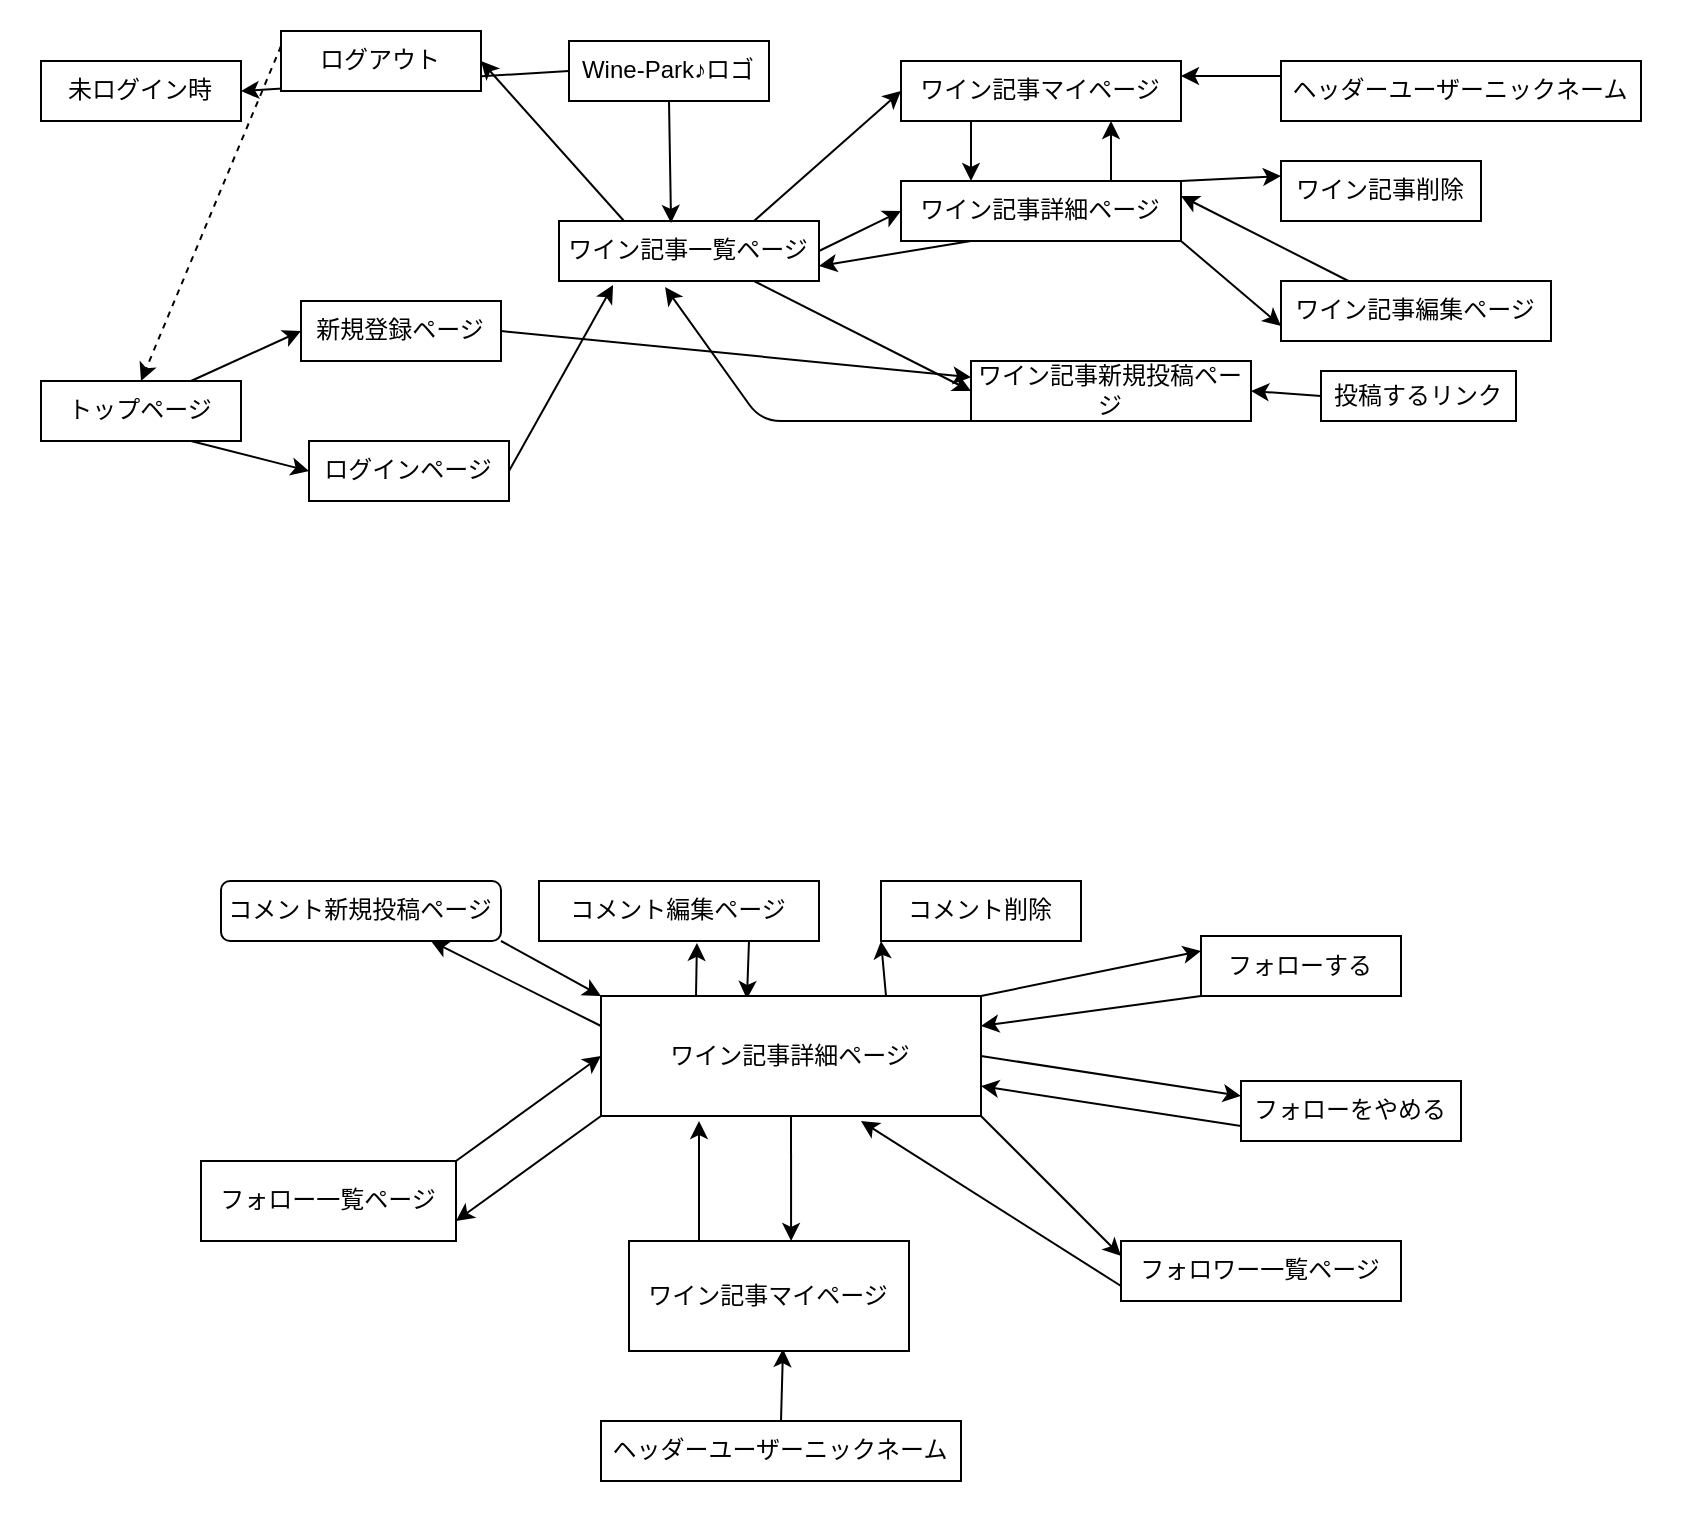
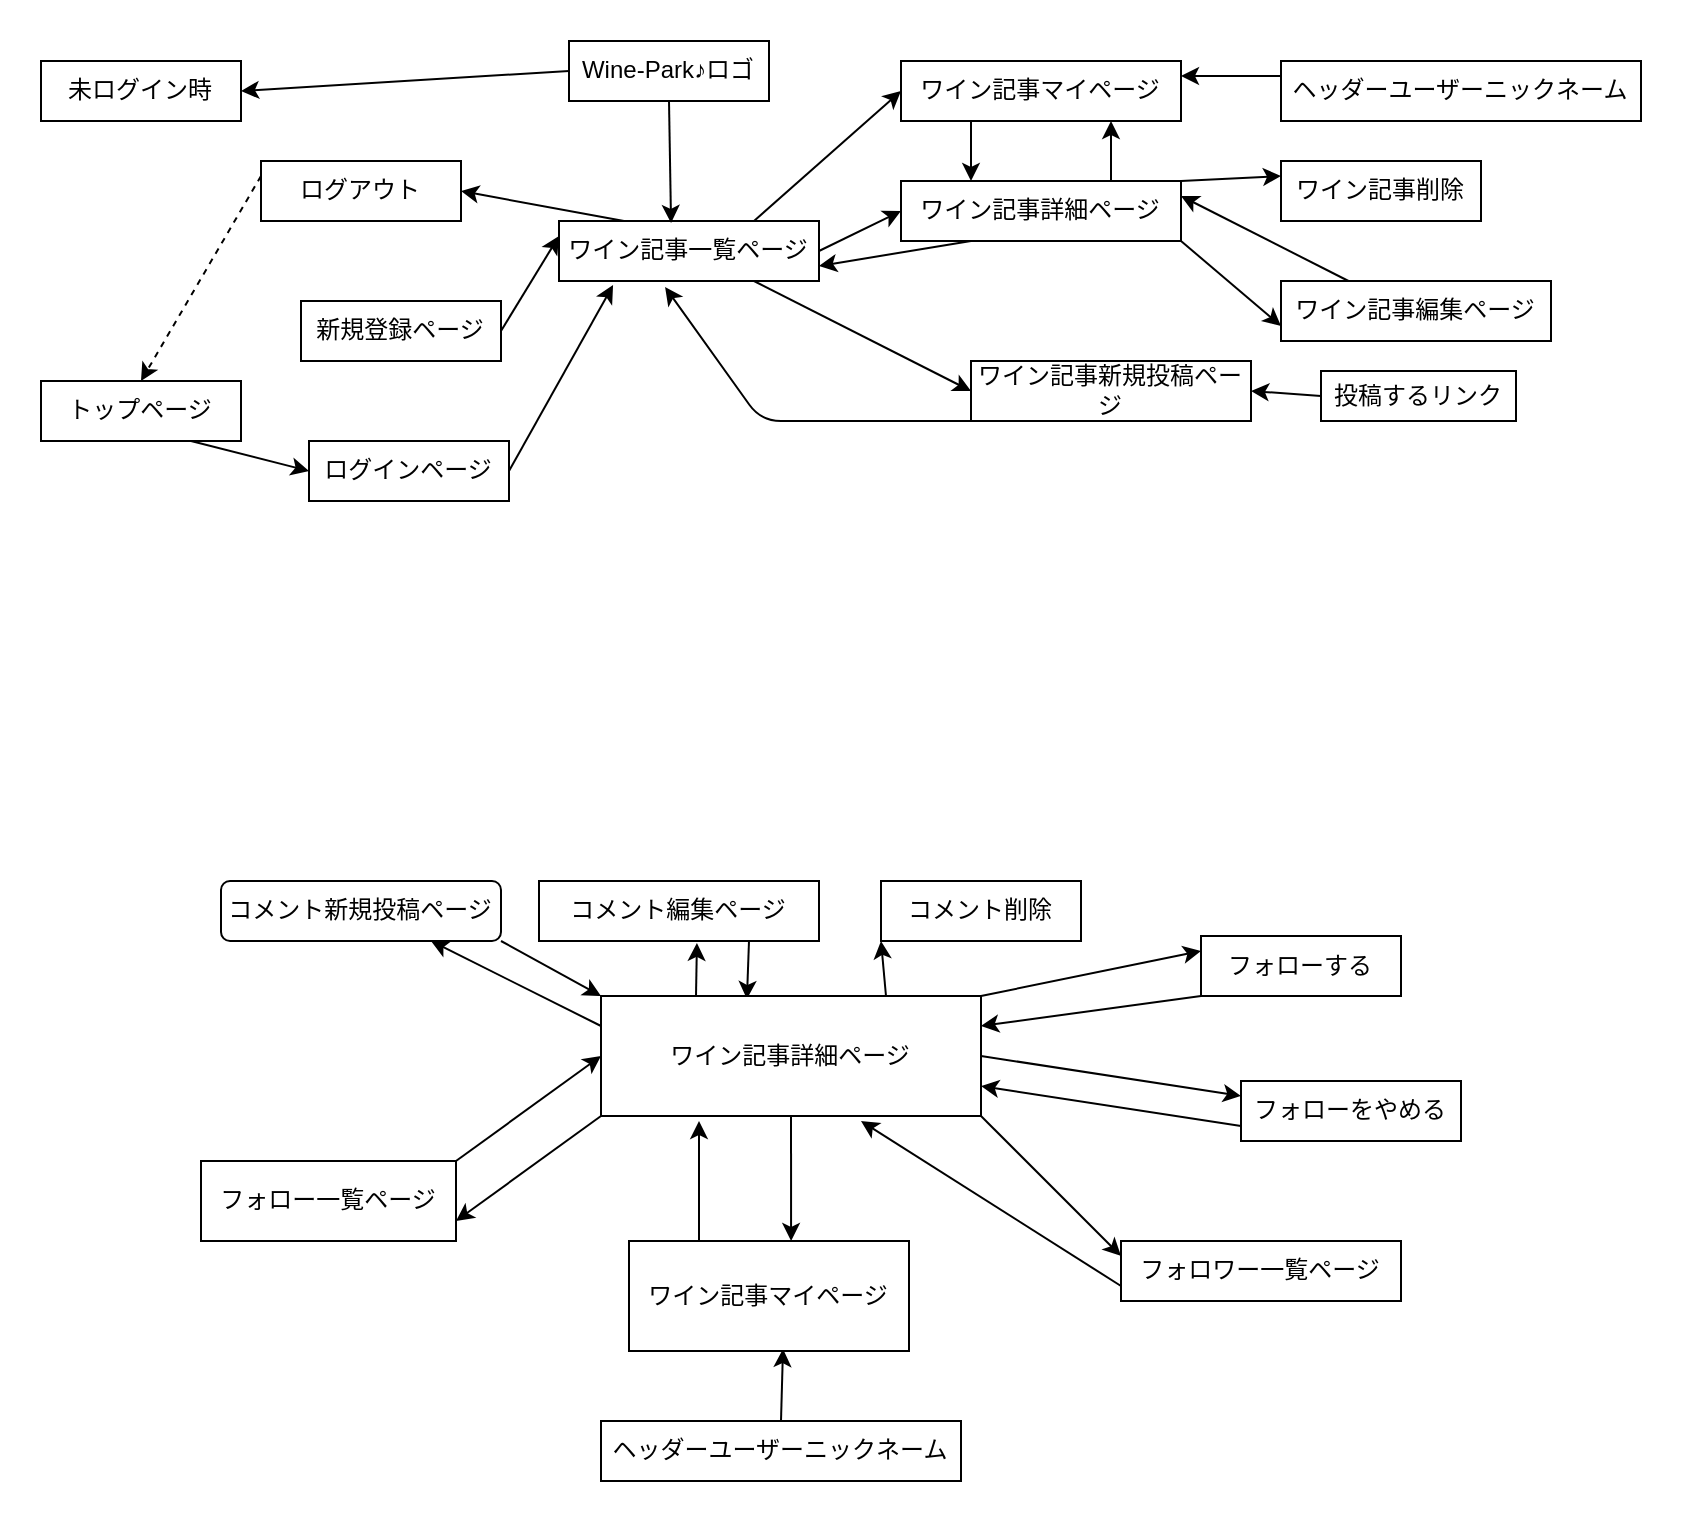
node "ログアウト": moved (381, 61) -> (361, 191)
edge "トップページ" -> "新規登録ページ": removed
edge "新規登録ページ" -> "ワイン記事新規投稿ページ": now "新規登録ページ" -> "ワイン記事一覧ページ"
